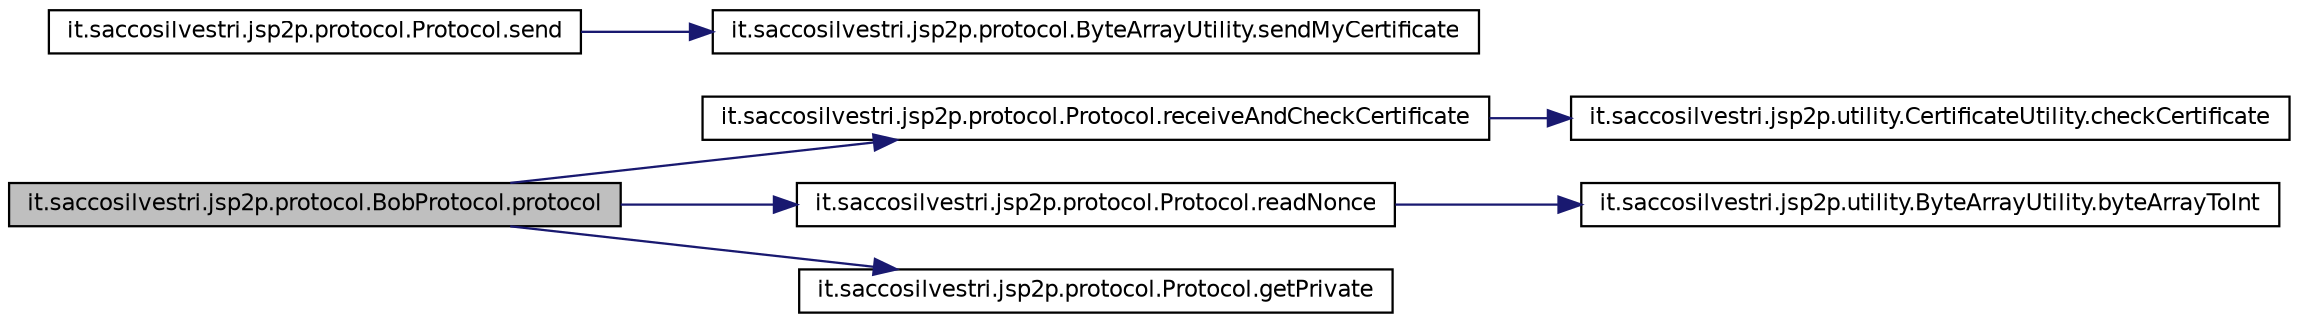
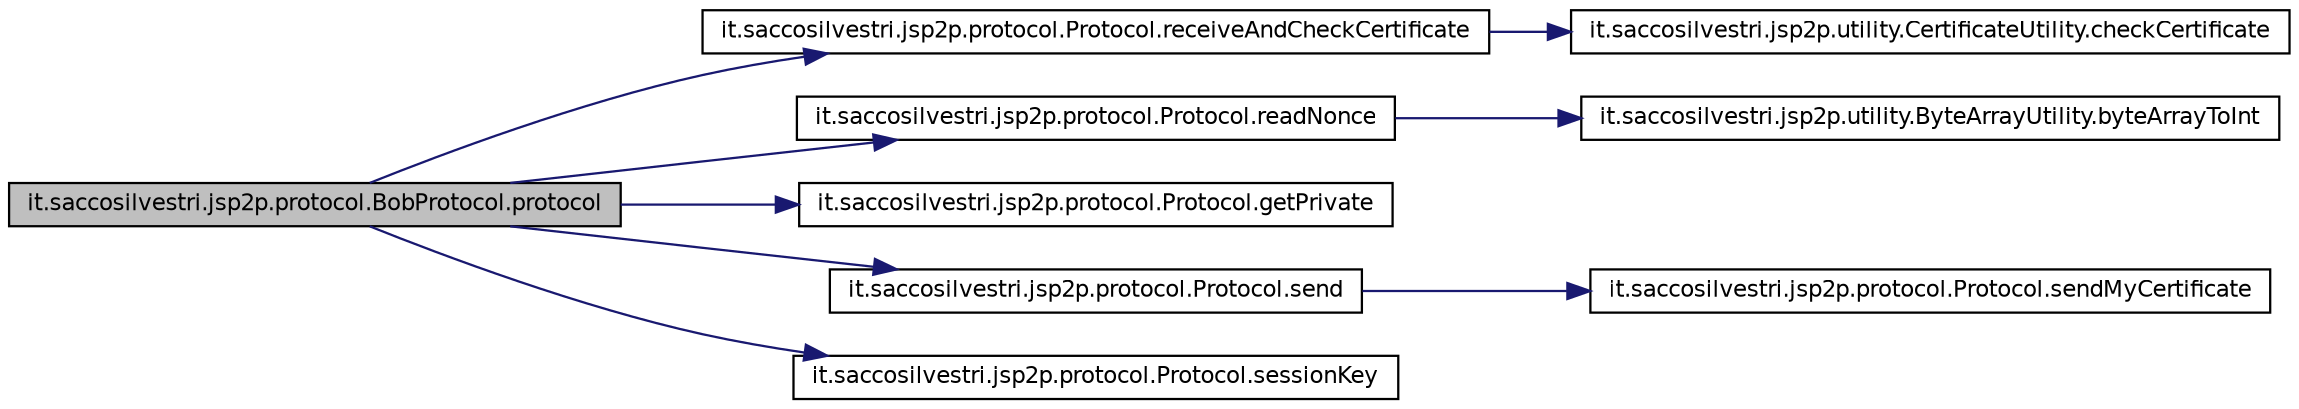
node "it.saccosilvestri.jsp2p.protocol.ByteArrayUtility.sendMyCertificate": label "it.saccosilvestri.jsp2p.protocol.ByteArrayUtility.sendMyCertificate" -> "it.saccosilvestri.jsp2p.protocol.Protocol.sendMyCertificate"
edge "it.saccosilvestri.jsp2p.protocol.BobProtocol.protocol" -> "it.saccosilvestri.jsp2p.protocol.Protocol.send": added
node "it.saccosilvestri.jsp2p.protocol.Protocol.sessionKey": added
